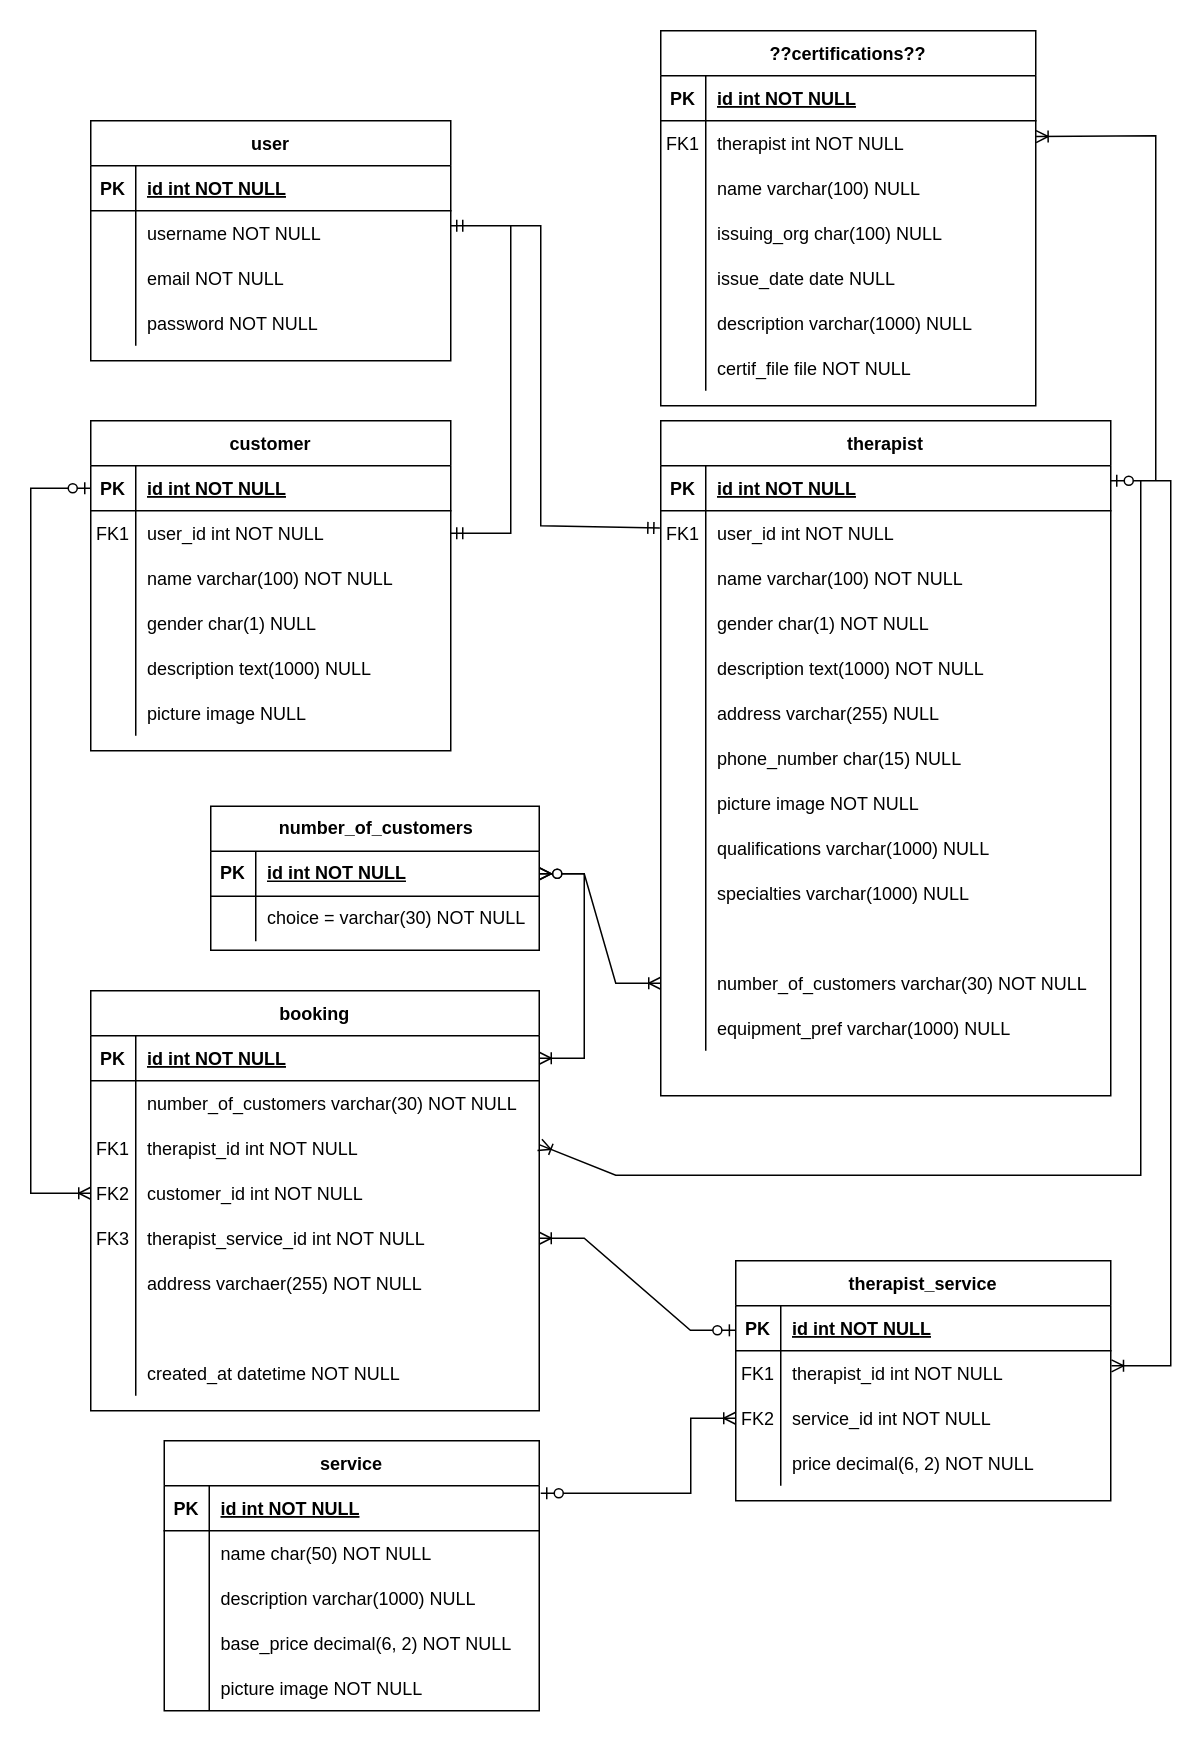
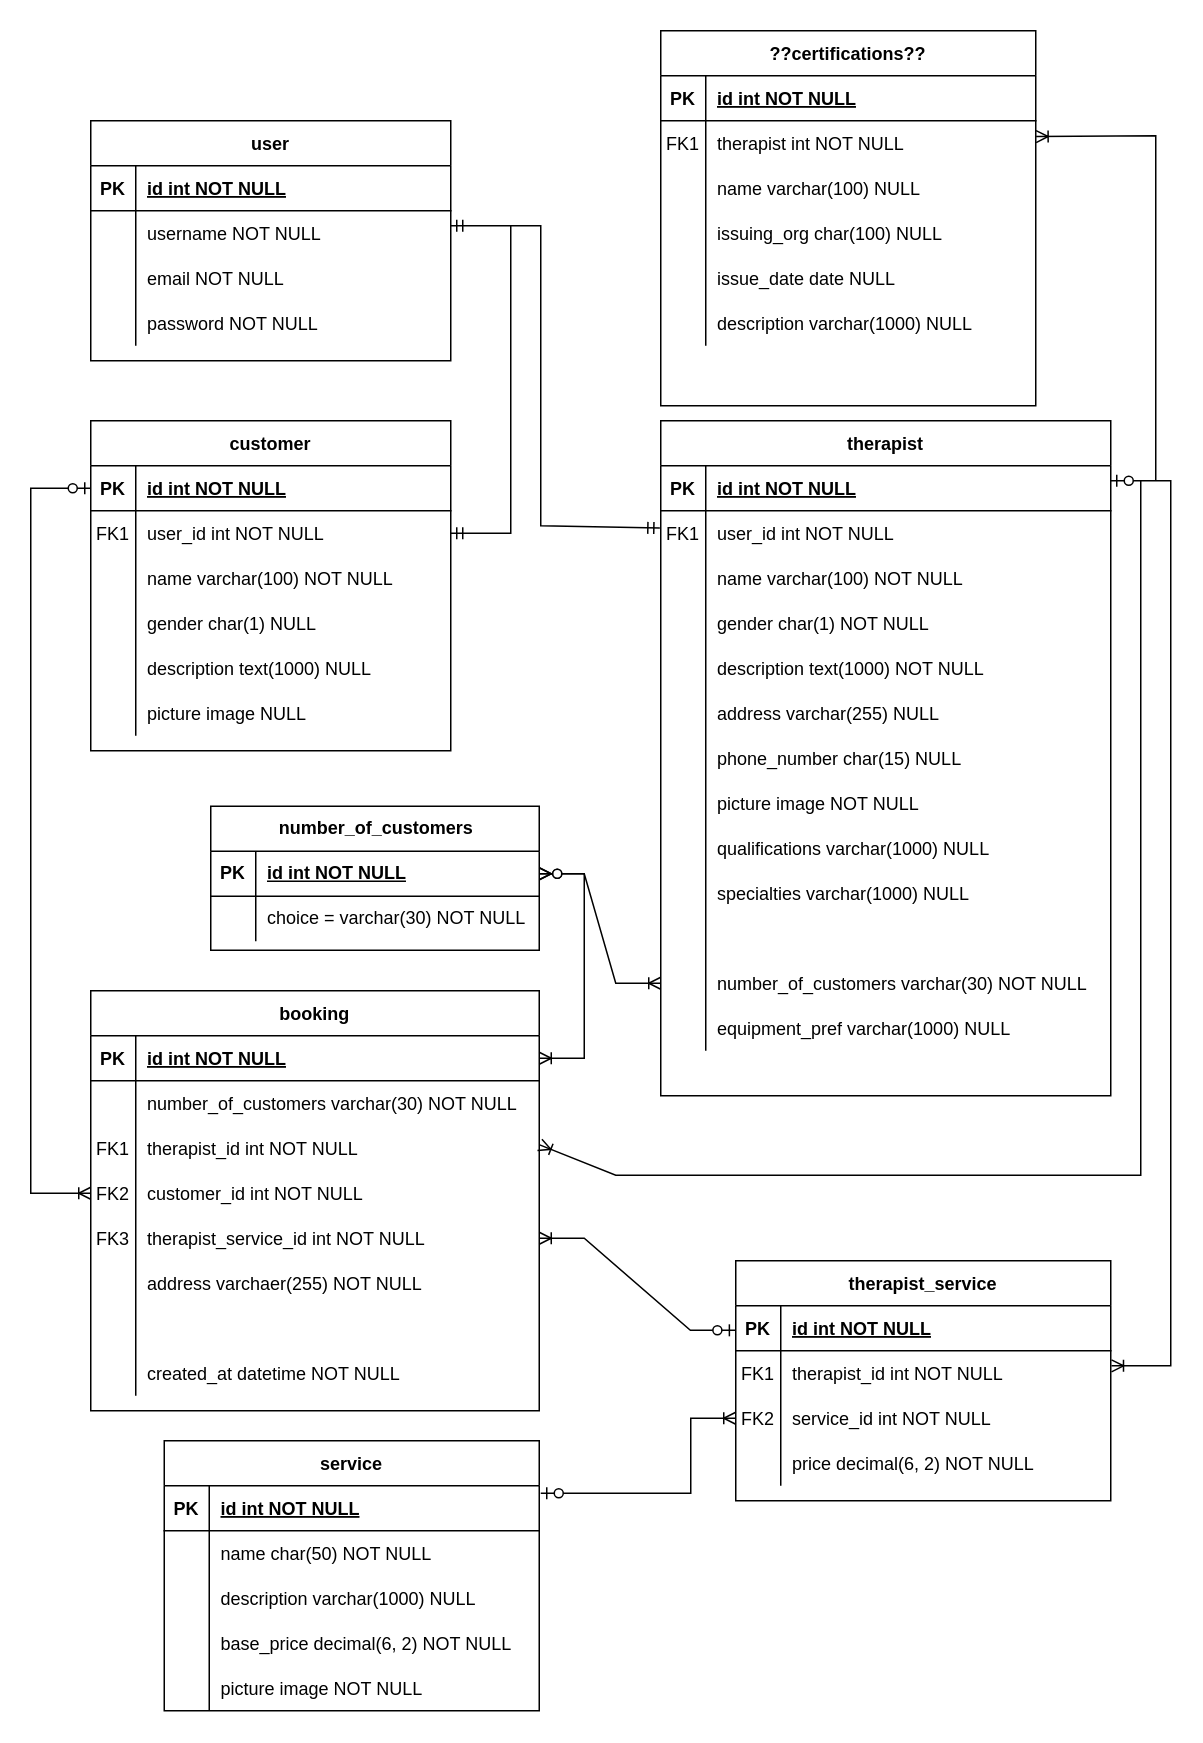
node "certif_file file NOT NULL": removed
